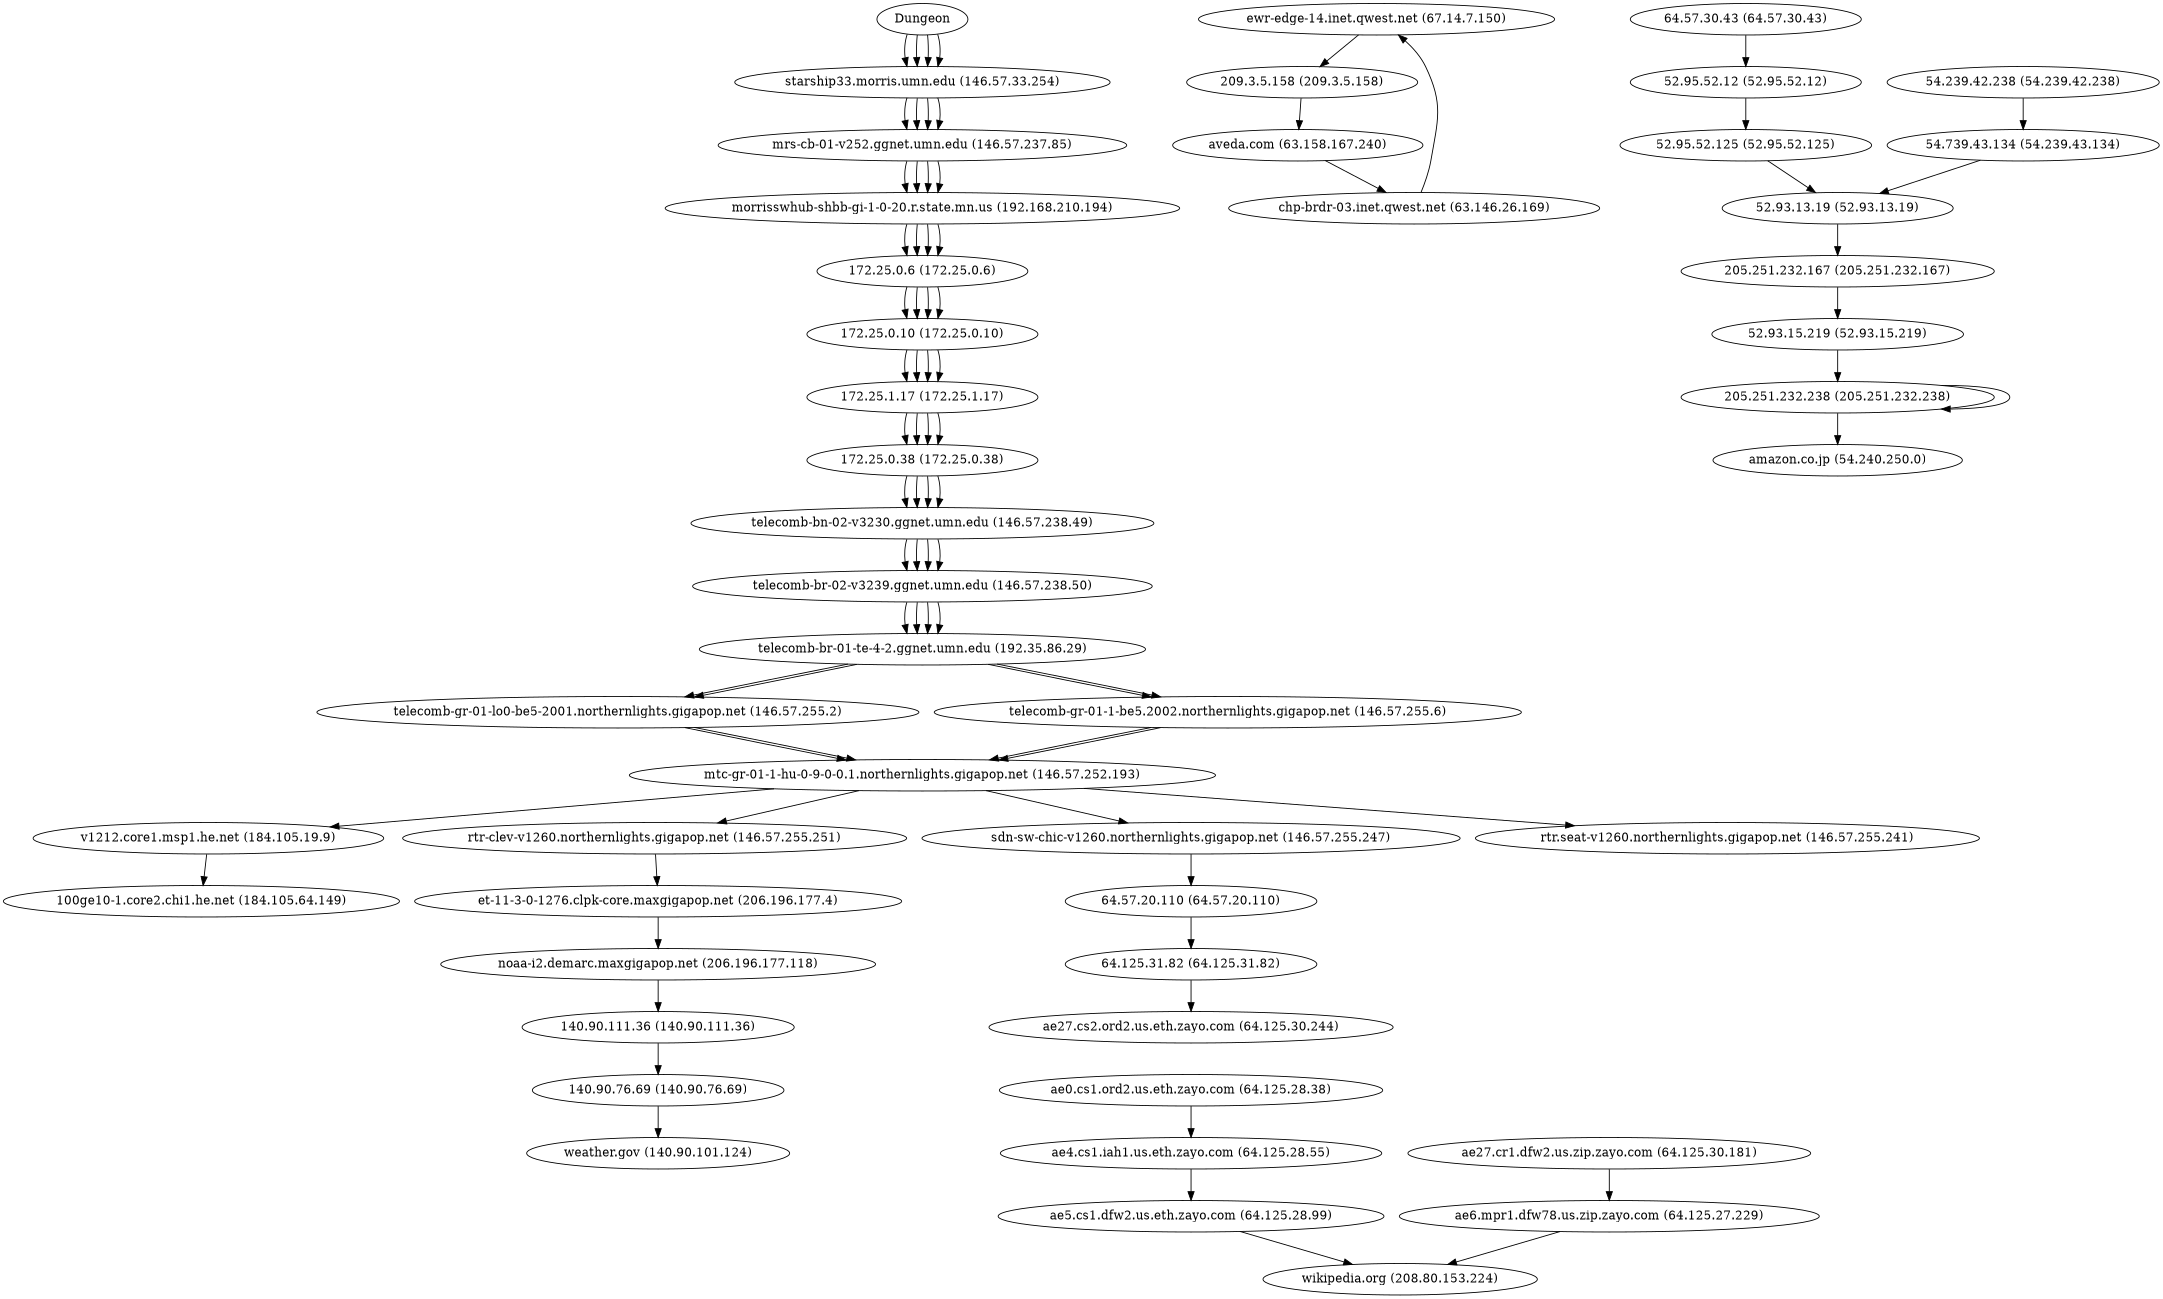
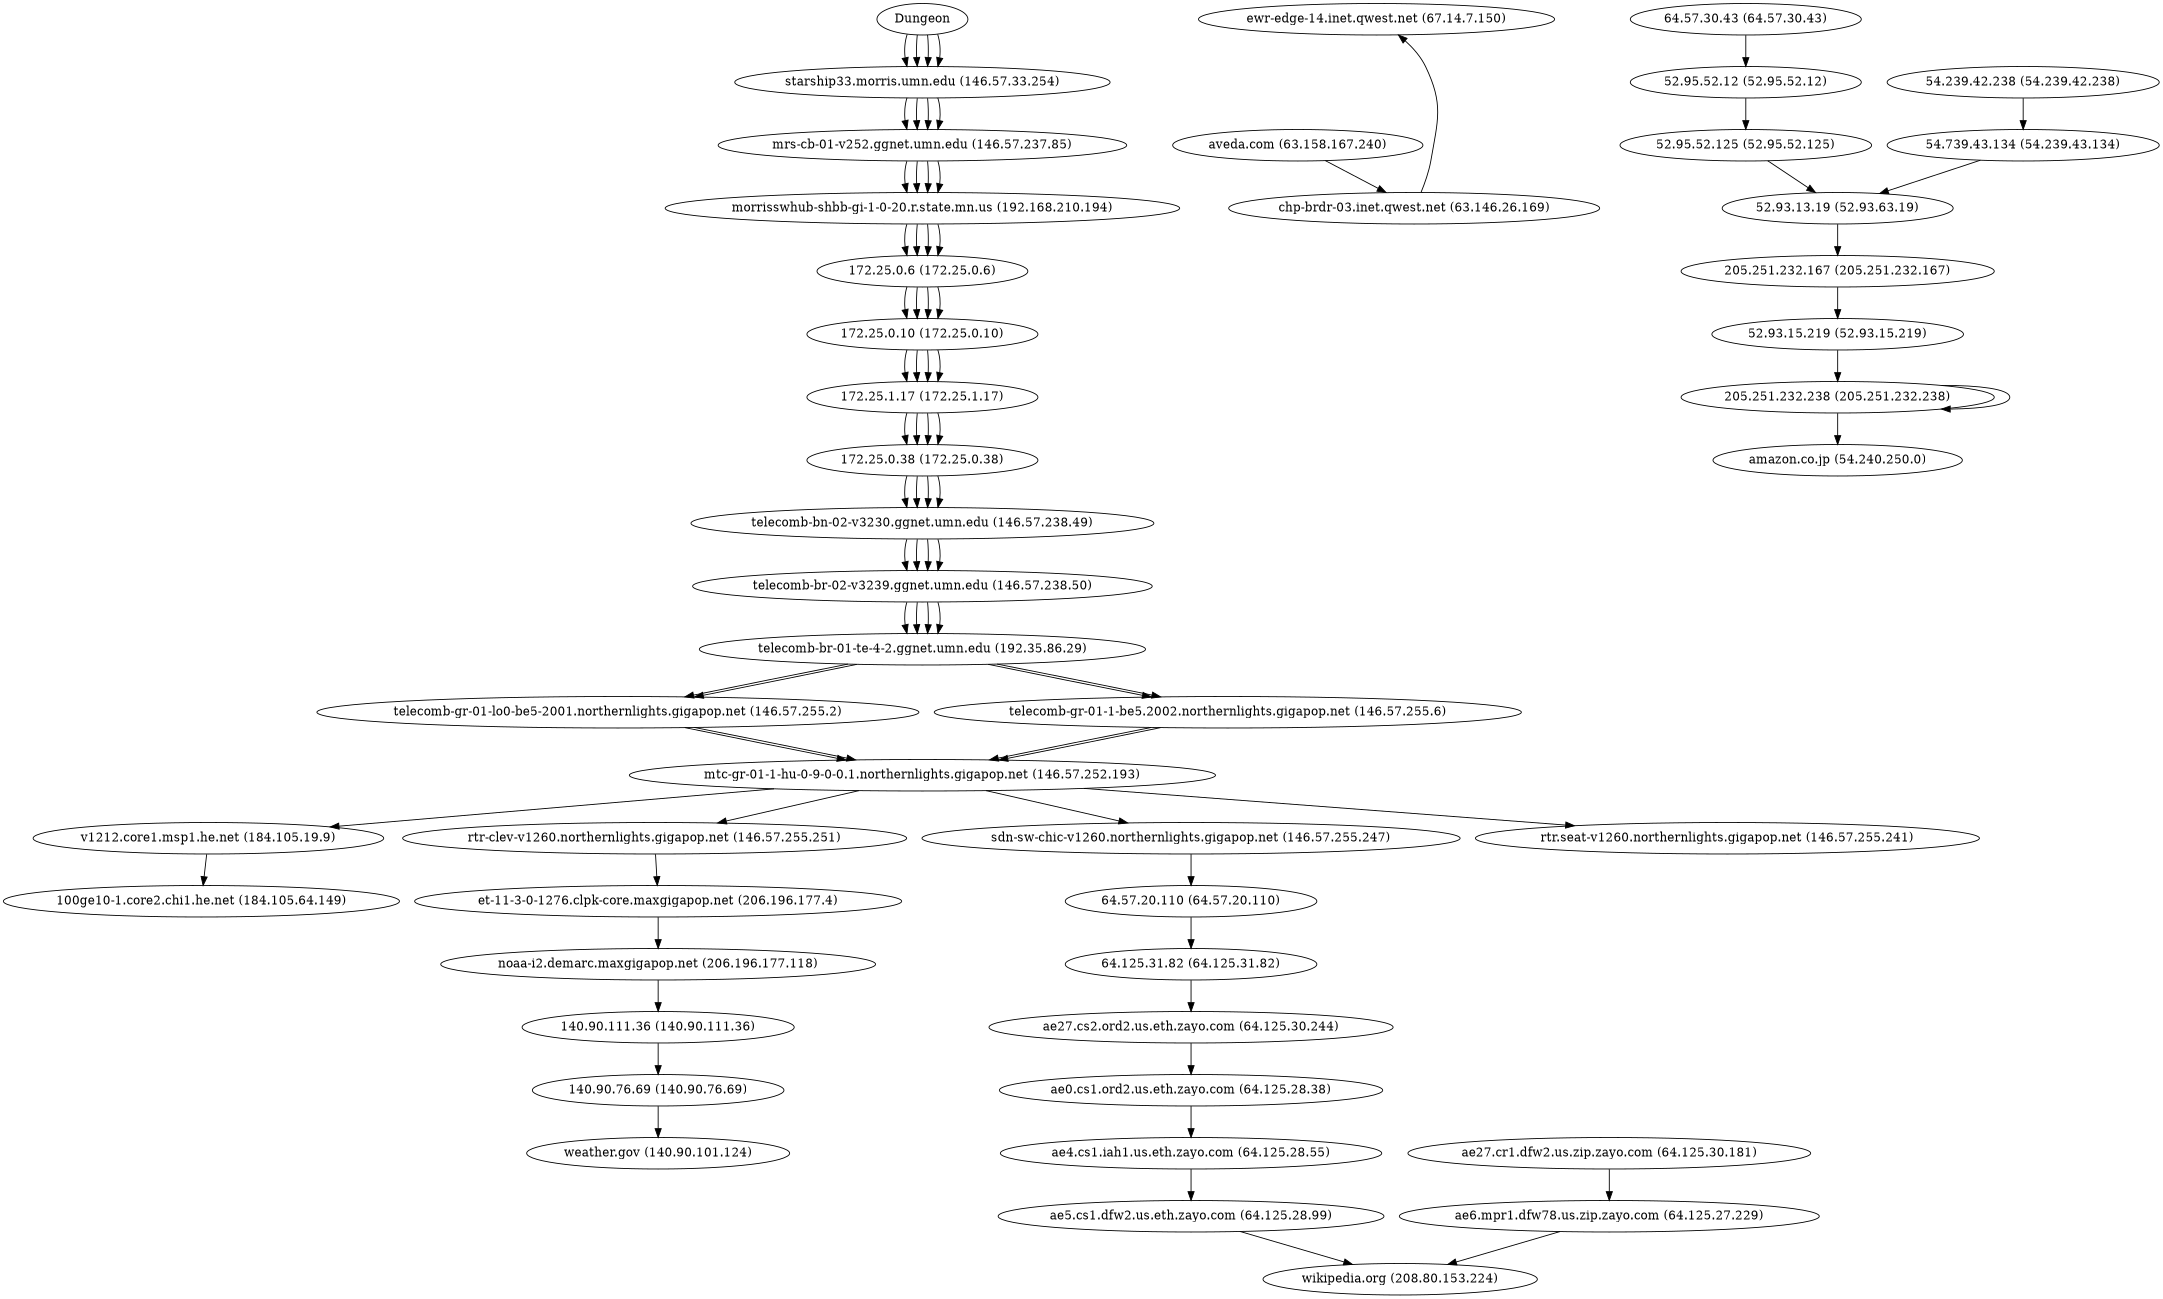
node "209.3.5.158 (209.3.5.158)": removed
node "52.93.13.19 (52.93.13.19)": label "52.93.13.19 (52.93.13.19)" -> "52.93.13.19 (52.93.63.19)"
edge "ae27.cs2.ord2.us.eth.zayo.com (64.125.30.244)" -> "ae0.cs1.ord2.us.eth.zayo.com (64.125.28.38)": added
